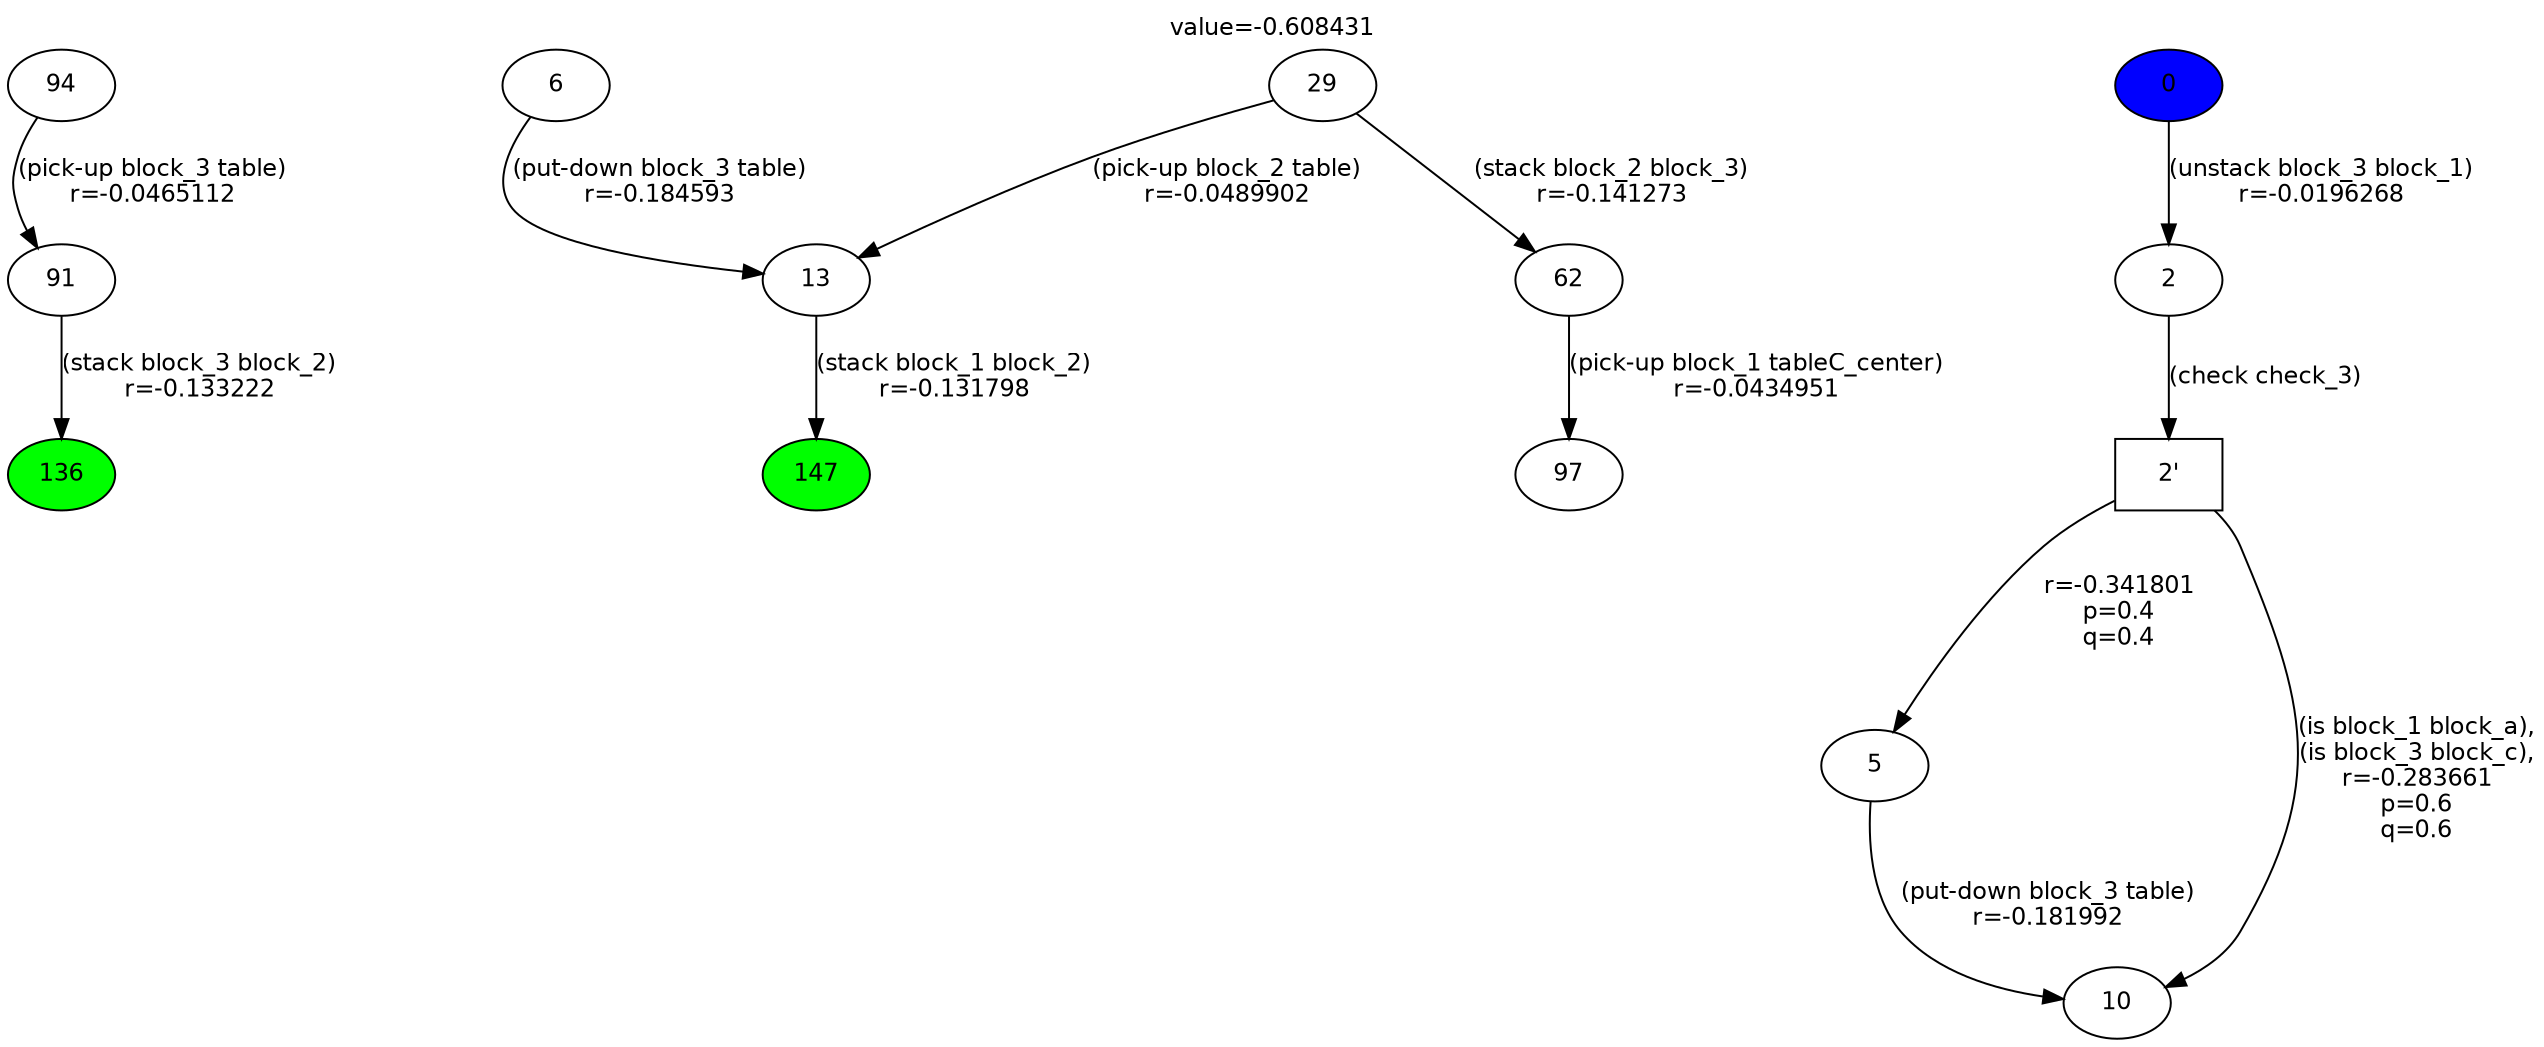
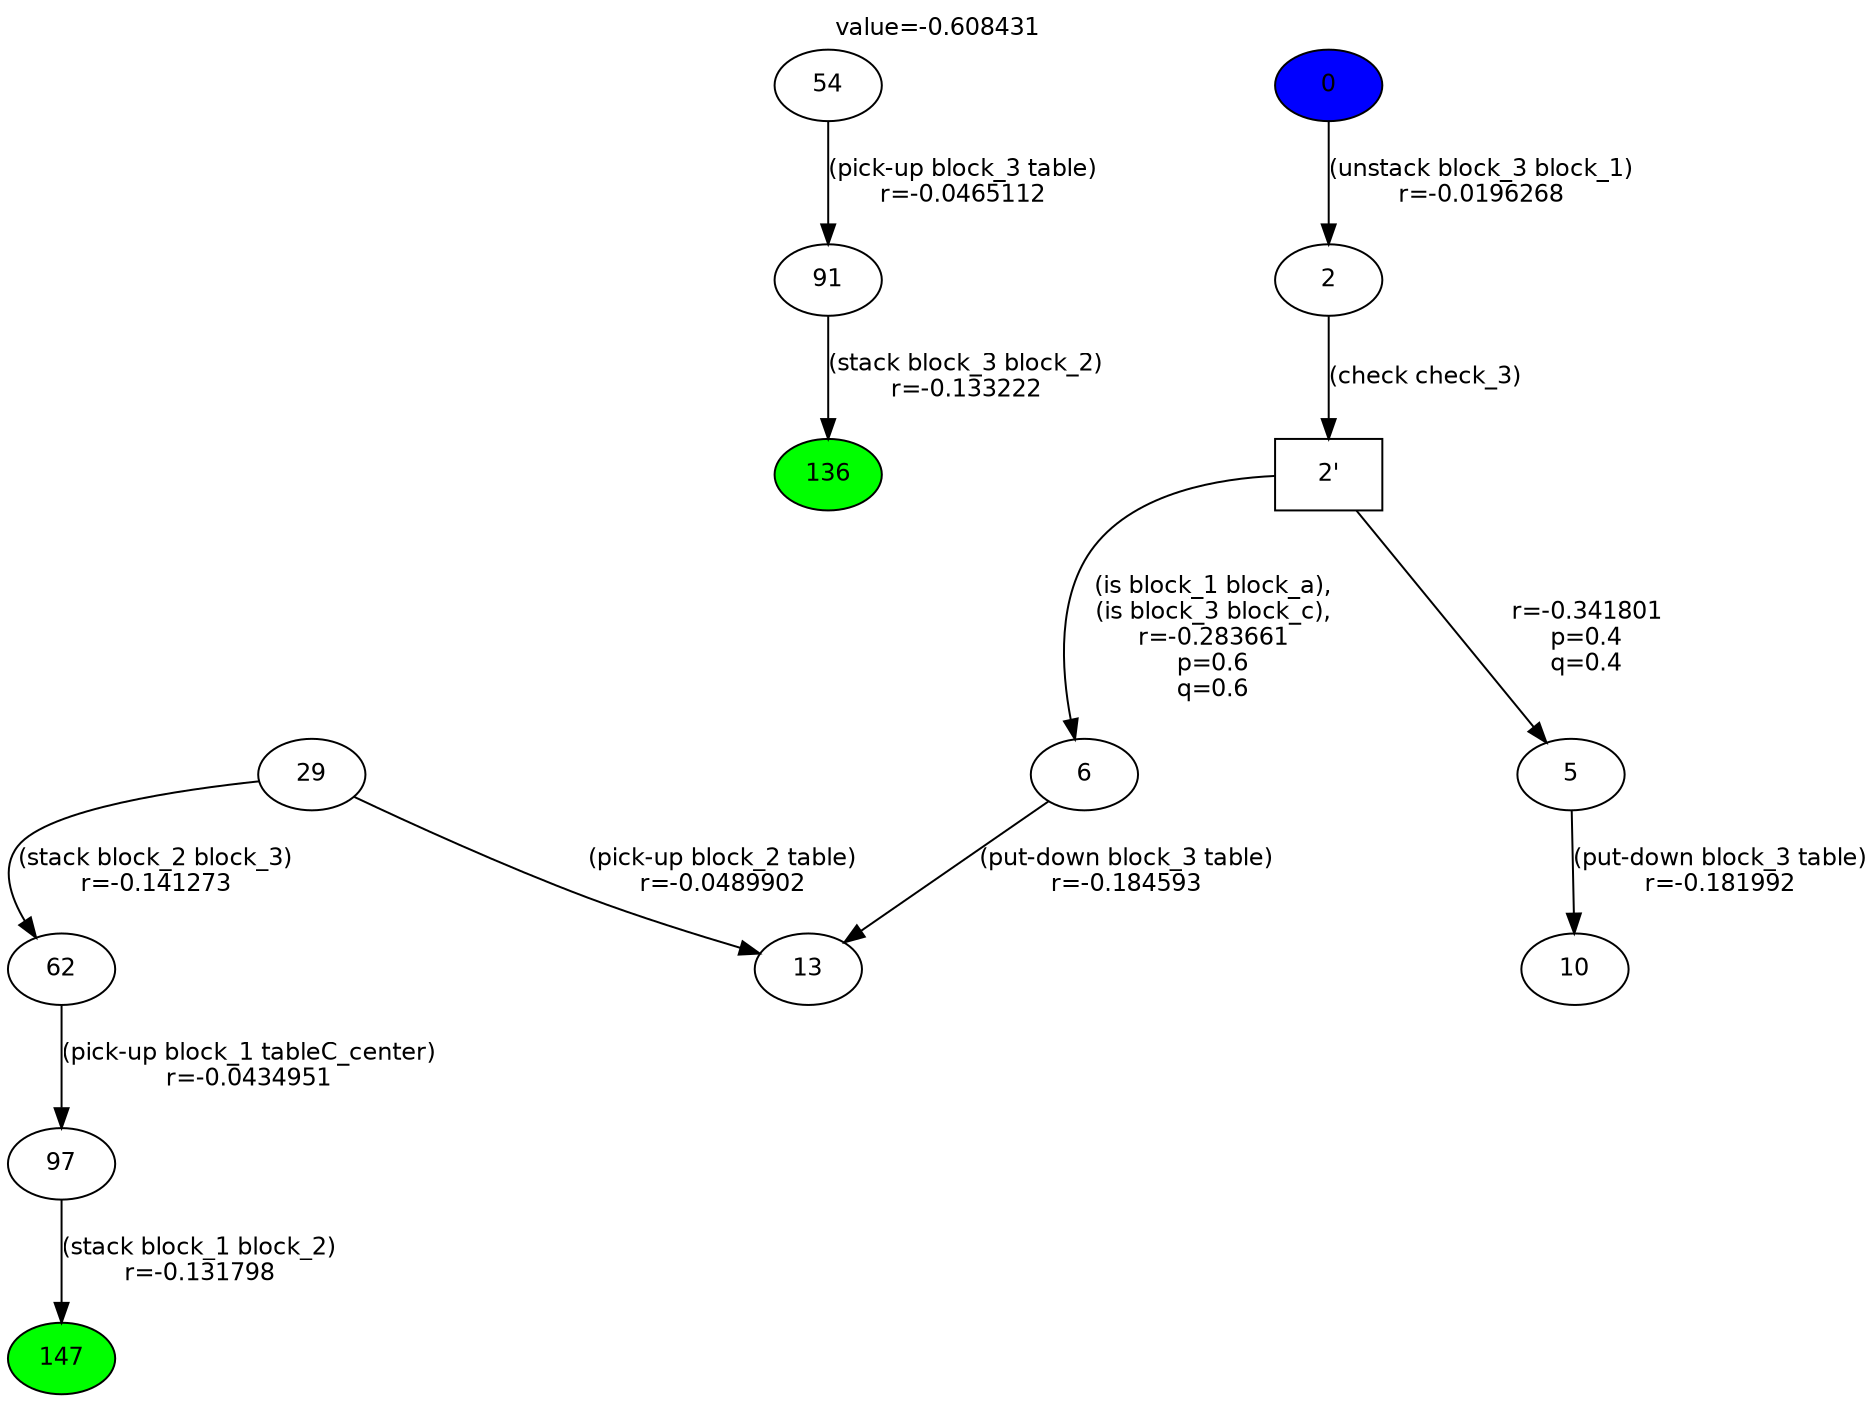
node "94": label "94" -> "54"
edge "13" -> "147": now "97" -> "147"
edge "2'" -> "10": now "2'" -> "6"
